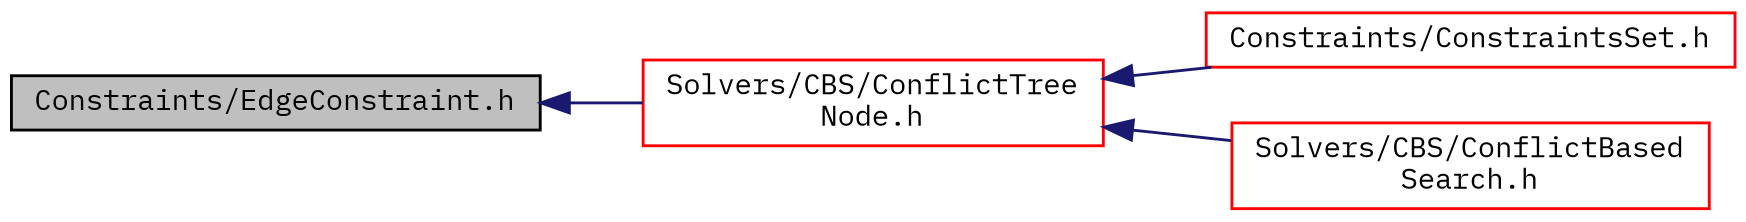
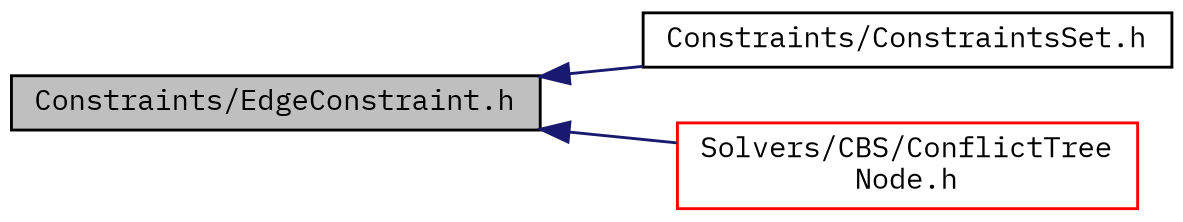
node "Constraints/ConstraintsSet.h": color red -> black
edge "Constraints/ConstraintsSet.h" -> "Solvers/CBS/ConflictTree Node.h": now "Constraints/ConstraintsSet.h" -> "Constraints/EdgeConstraint.h"
node "Solvers/CBS/ConflictBased Search.h": removed
